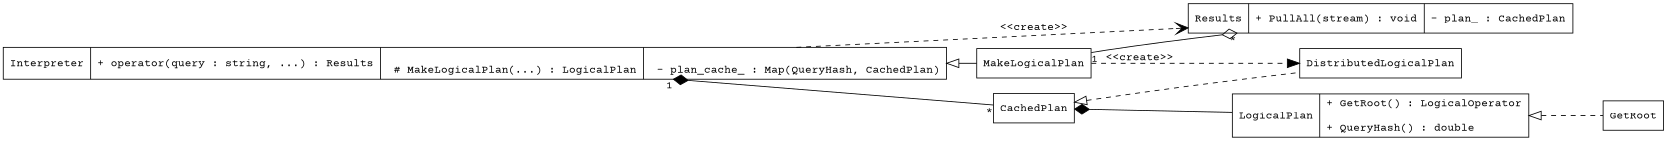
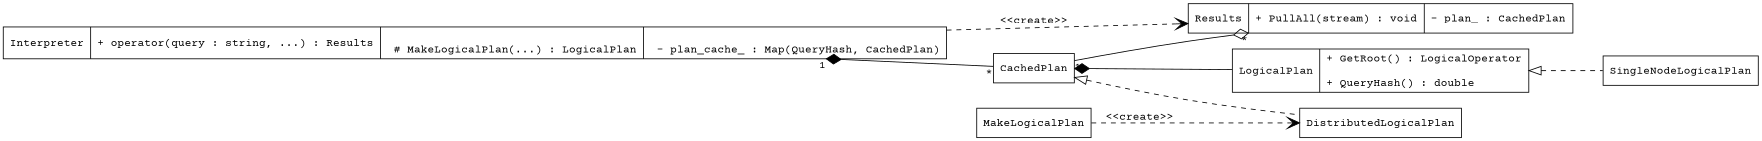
edge "MakeLogicalPlan" -> "Results": now "CachedPlan" -> "Results"
edge "MakeLogicalPlan" -> "Interpreter": removed
edge "MakeLogicalPlan" -> "DistributedLogicalPlan": arrowhead normal -> open
node "GetRoot": label "GetRoot" -> "SingleNodeLogicalPlan"
